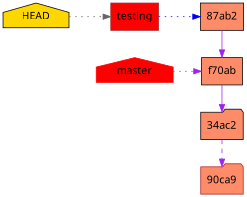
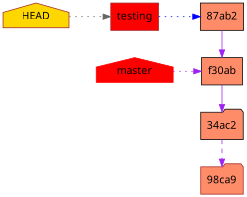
node "HEAD": color black -> brown
node "f70ab": label "f70ab" -> "f30ab"
node "90ca9": label "90ca9" -> "98ca9"
